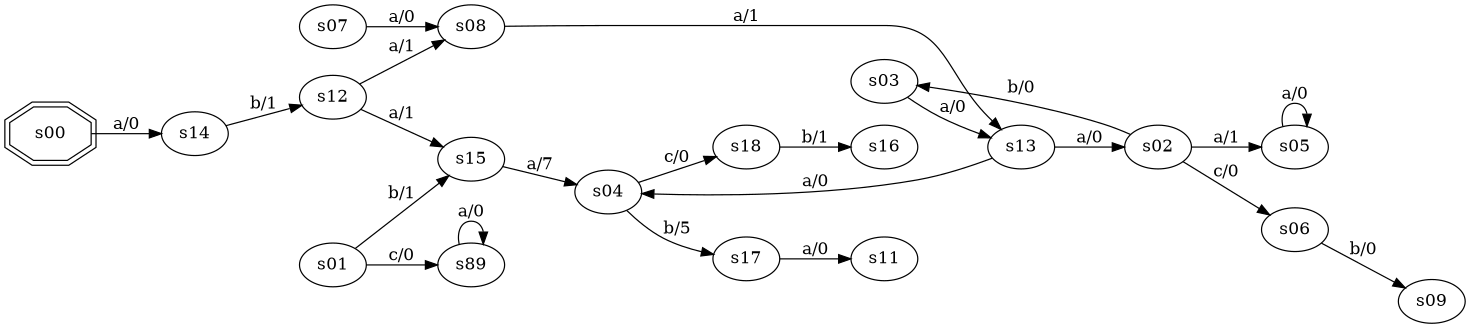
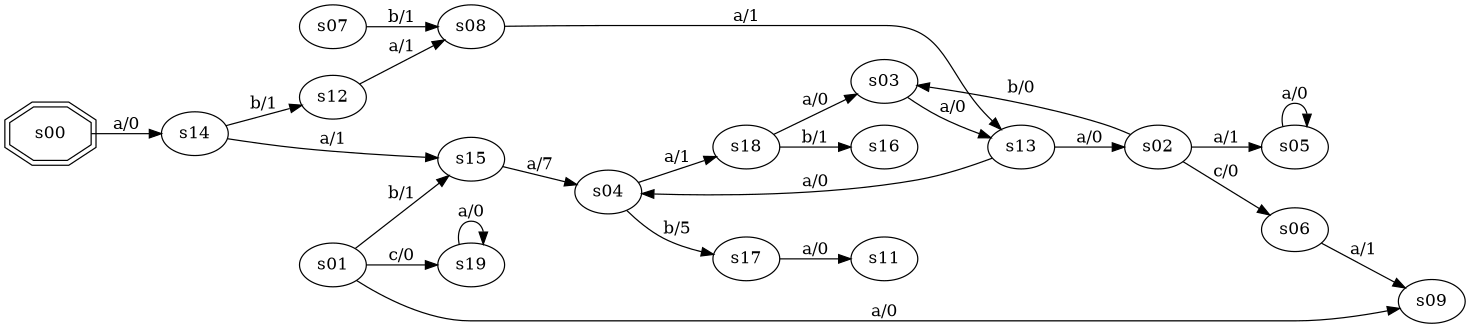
edge "s07" -> "s08": label "a/0" -> "b/1"
edge "s18" -> "s03": added, label "a/0"
edge "s12" -> "s15": now "s14" -> "s15"
edge "s04" -> "s18": label "c/0" -> "a/1"
edge "s06" -> "s09": label "b/0" -> "a/1"
node "s89": label "s89" -> "s19"
edge "s01" -> "s09": added, label "a/0"
